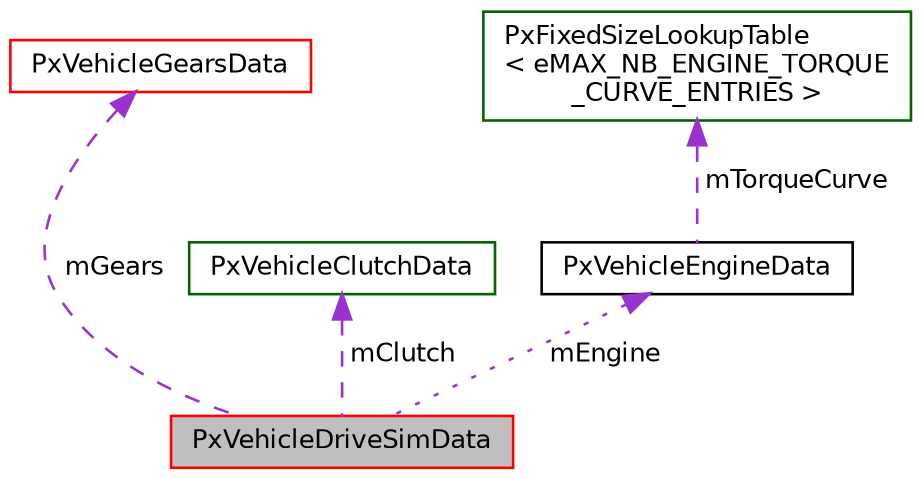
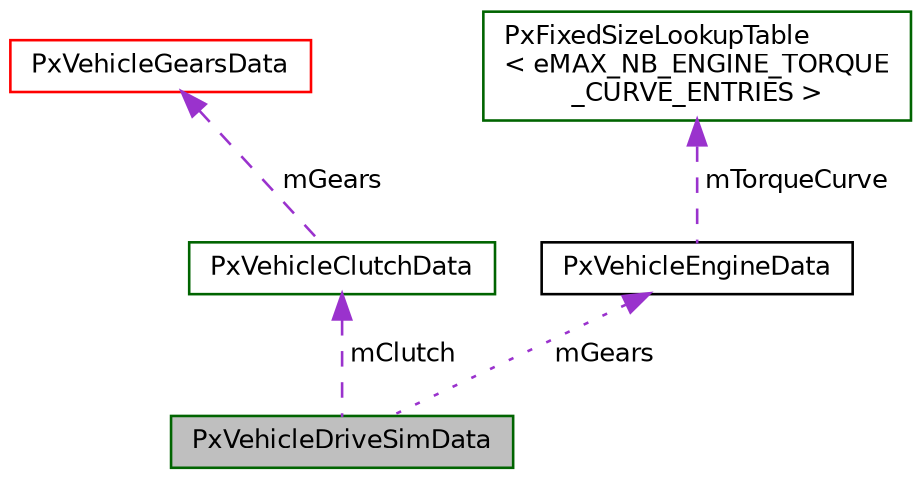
edge "PxVehicleDriveSimData" -> "PxVehicleGearsData": now "PxVehicleClutchData" -> "PxVehicleGearsData"
edge "PxVehicleDriveSimData" -> "PxVehicleEngineData": label " mEngine" -> " mGears"
node "PxVehicleDriveSimData": color red -> darkgreen
